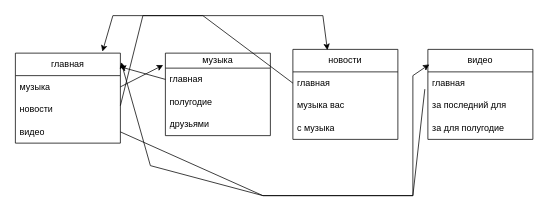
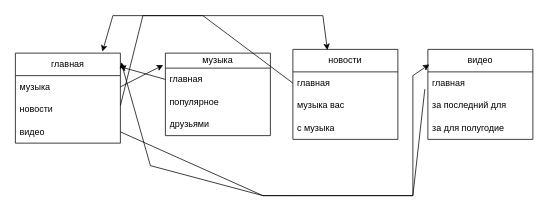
node "полугодие": label "полугодие" -> "популярное"
